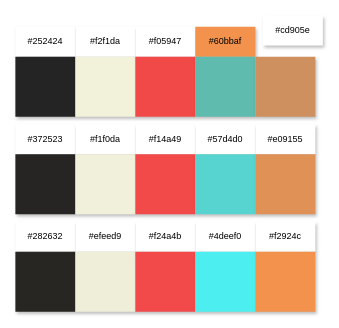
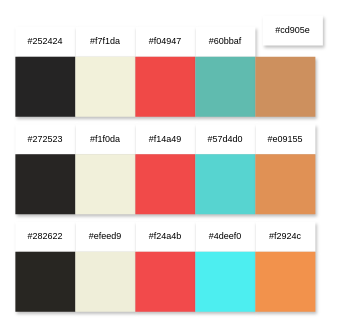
node "#f2f1da": label "#f2f1da" -> "#f7f1da"
node "#f05947": label "#f05947" -> "#f04947"
node "#60bbaf": fillcolor #f2924c -> #ffffff
node "#372523": label "#372523" -> "#272523"
node "#282632": label "#282632" -> "#282622"
